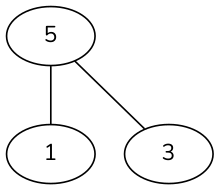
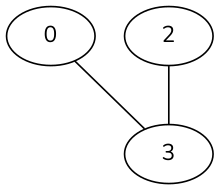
node "5": label "5" -> "0"
node "2": added
node "1": removed
